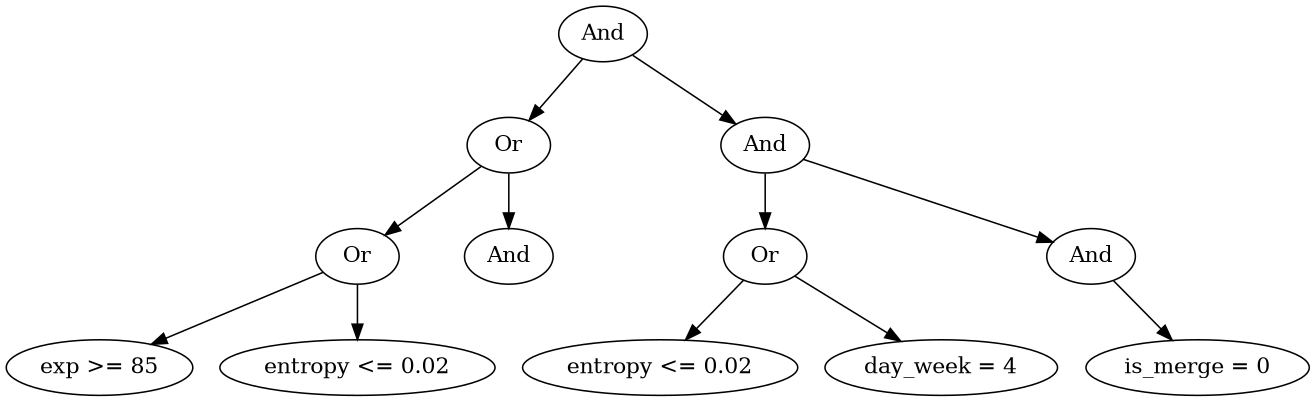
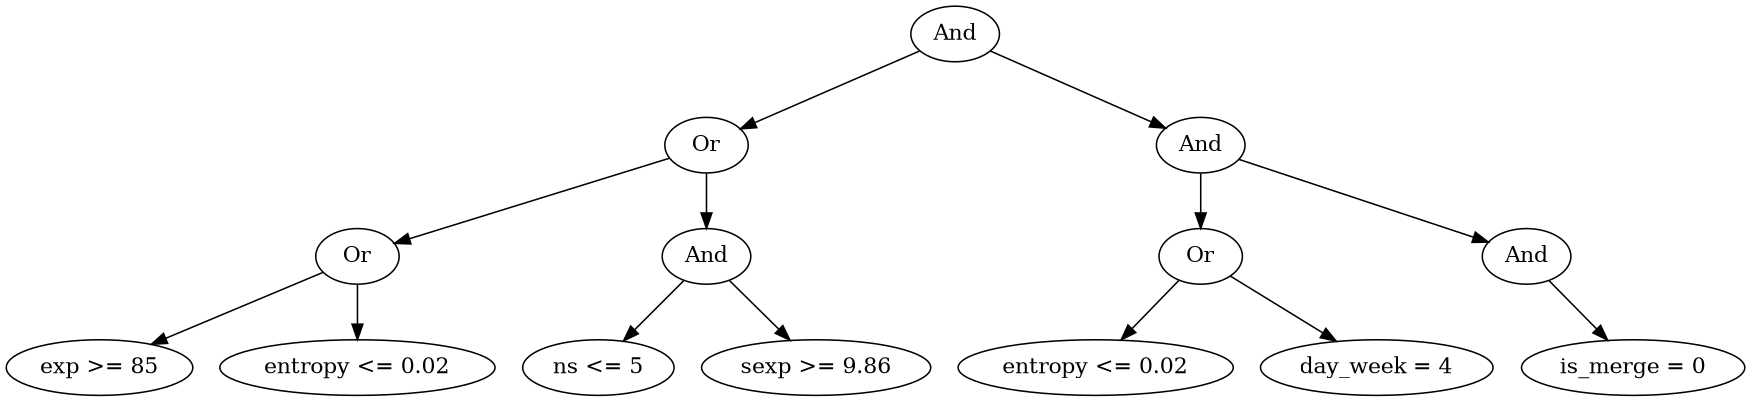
node "ns <= 5": added
node "sexp >= 9.86": added
